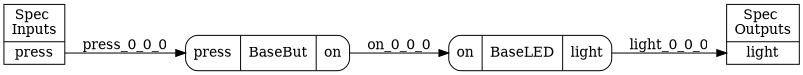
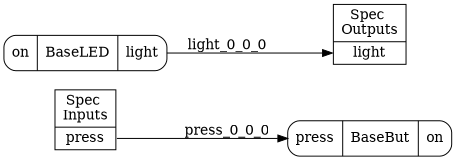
edge "press" -> "on": removed, label "on_0_0_0"
